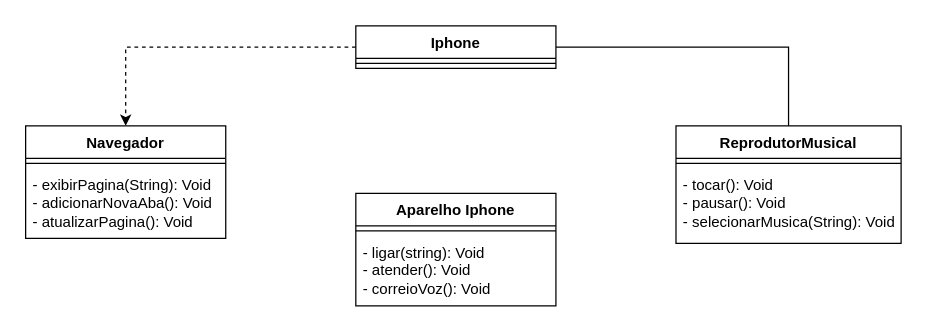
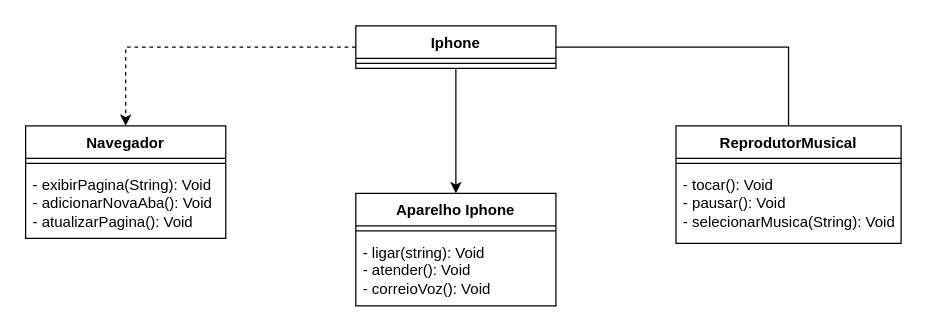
edge "Iphone" -> "Aparelho Iphone": added
